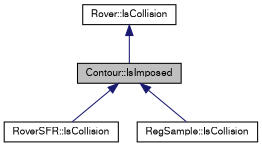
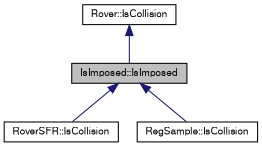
node "Contour::IsImposed": label "Contour::IsImposed" -> "IsImposed::IsImposed"
